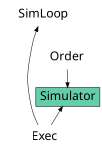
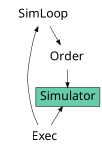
edge "SimLoop" -> "Order": added
